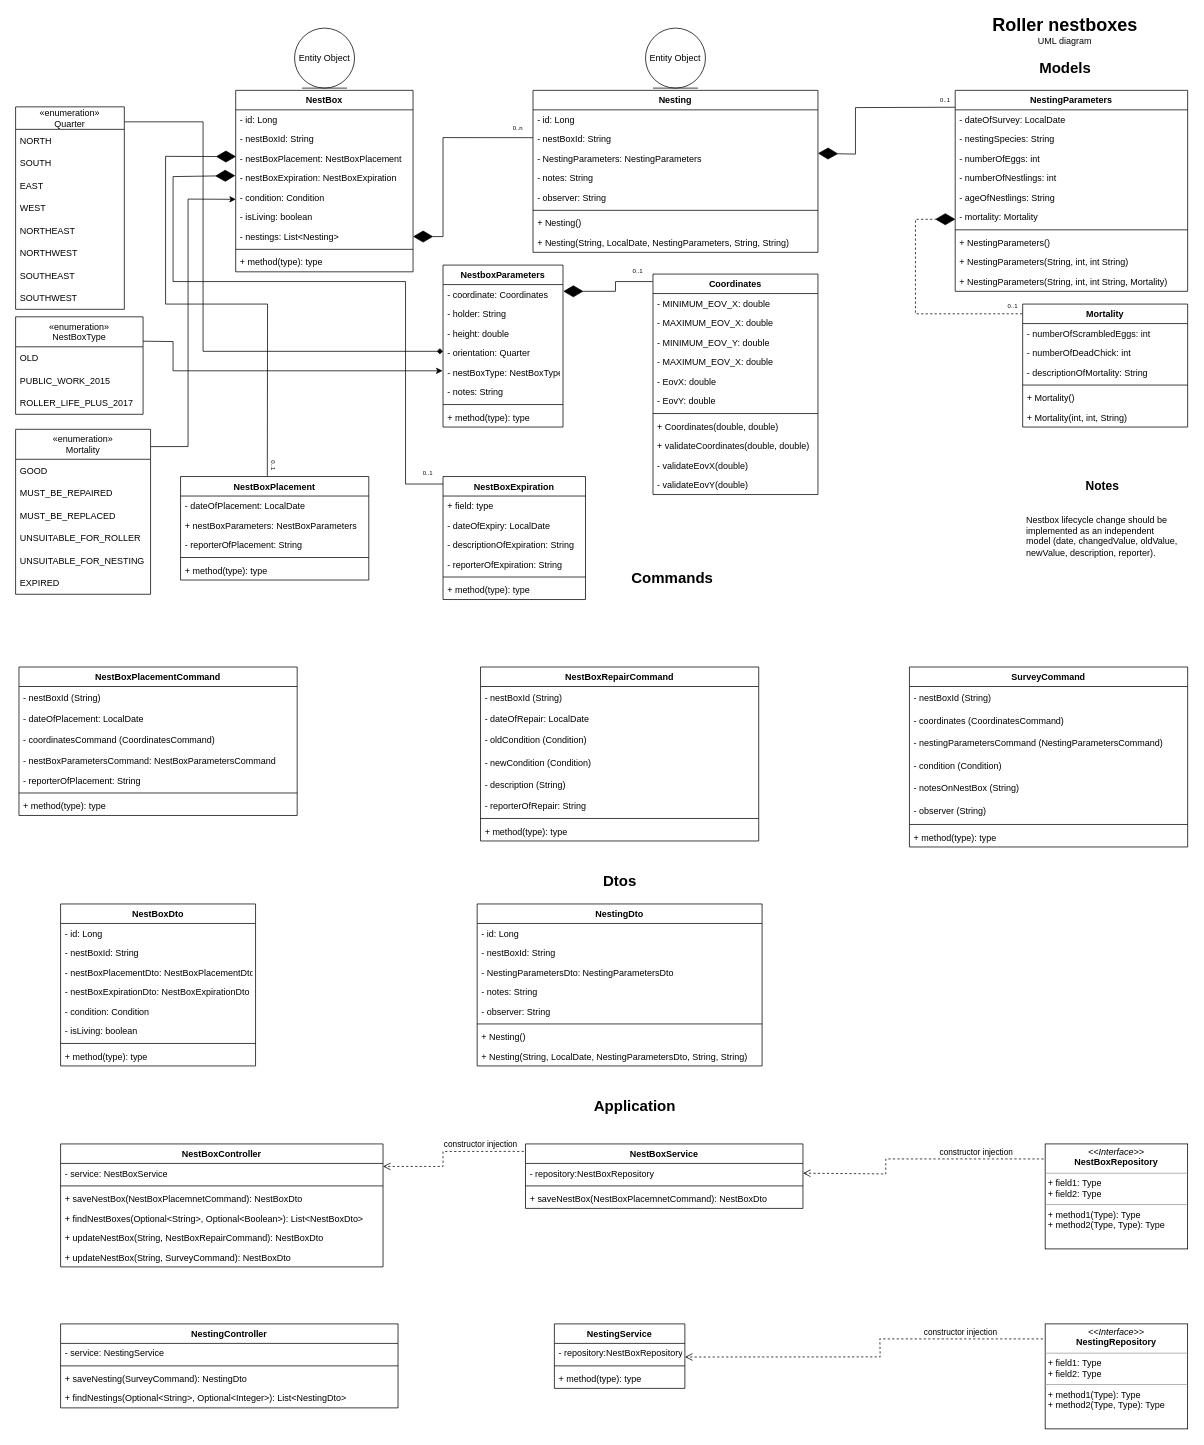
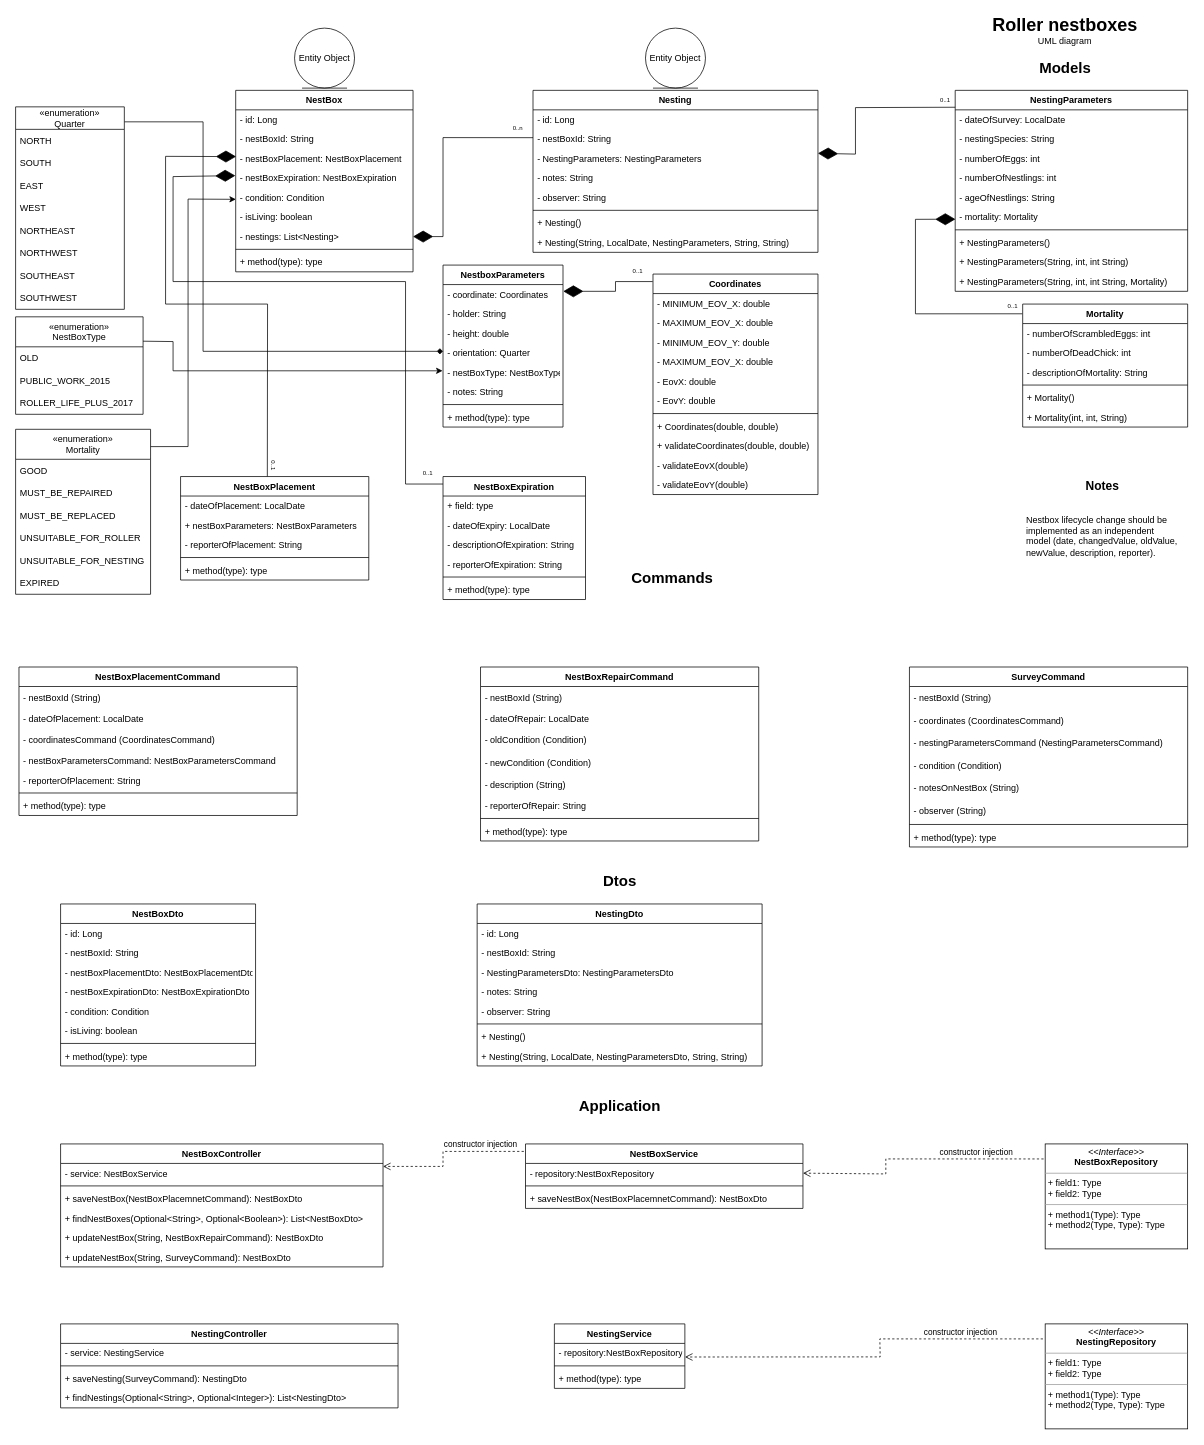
edge "Mortality" -> "- mortality: Mortality": style dashed -> solid
node "Application": moved (635, 1110) -> (620, 1110)
